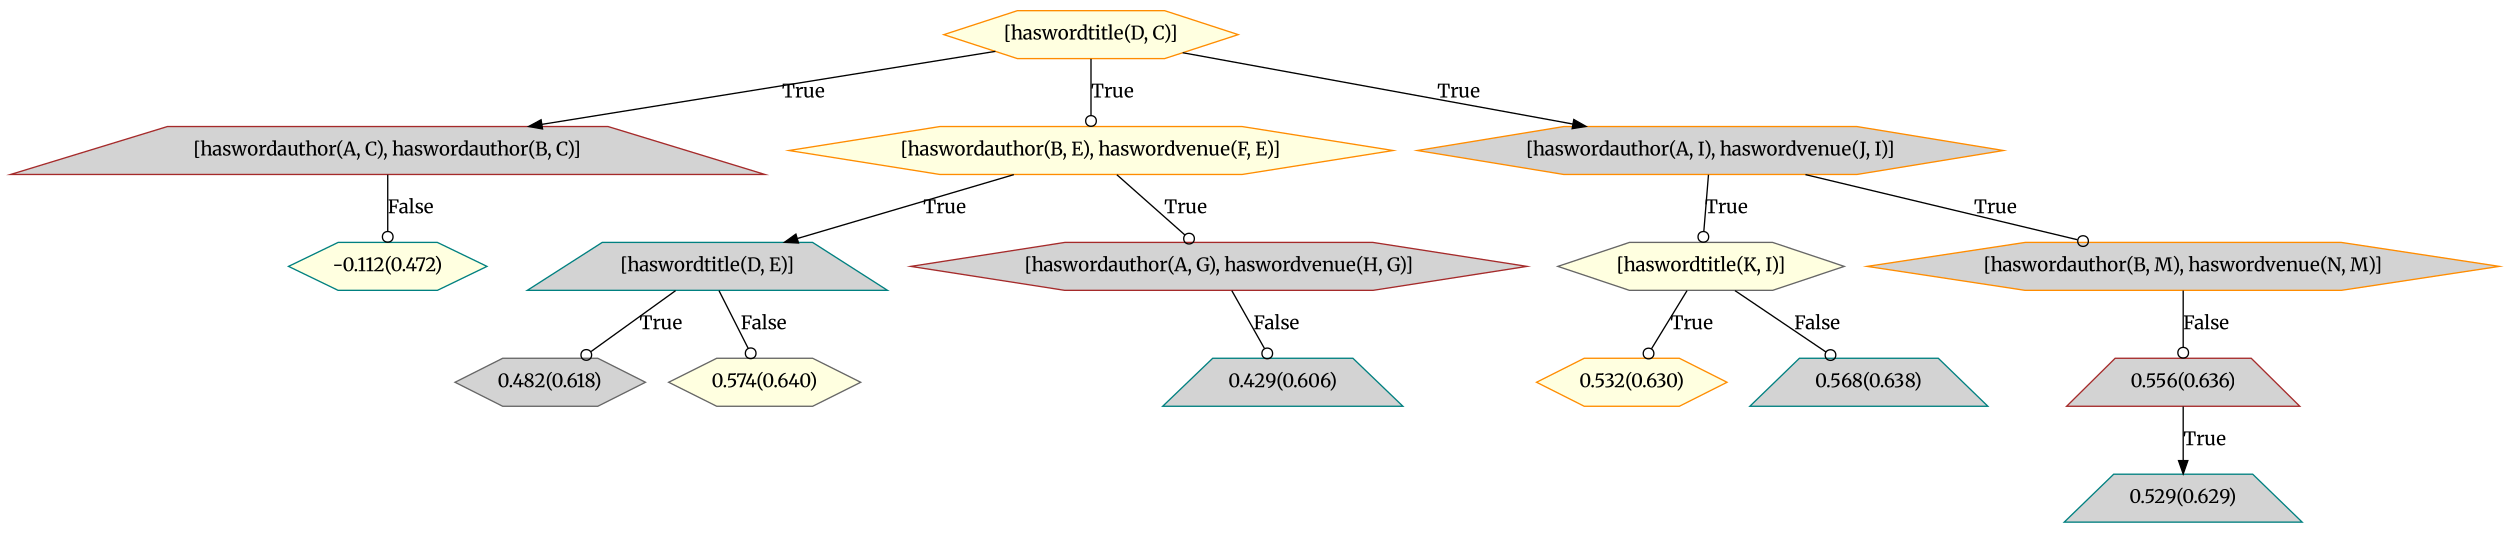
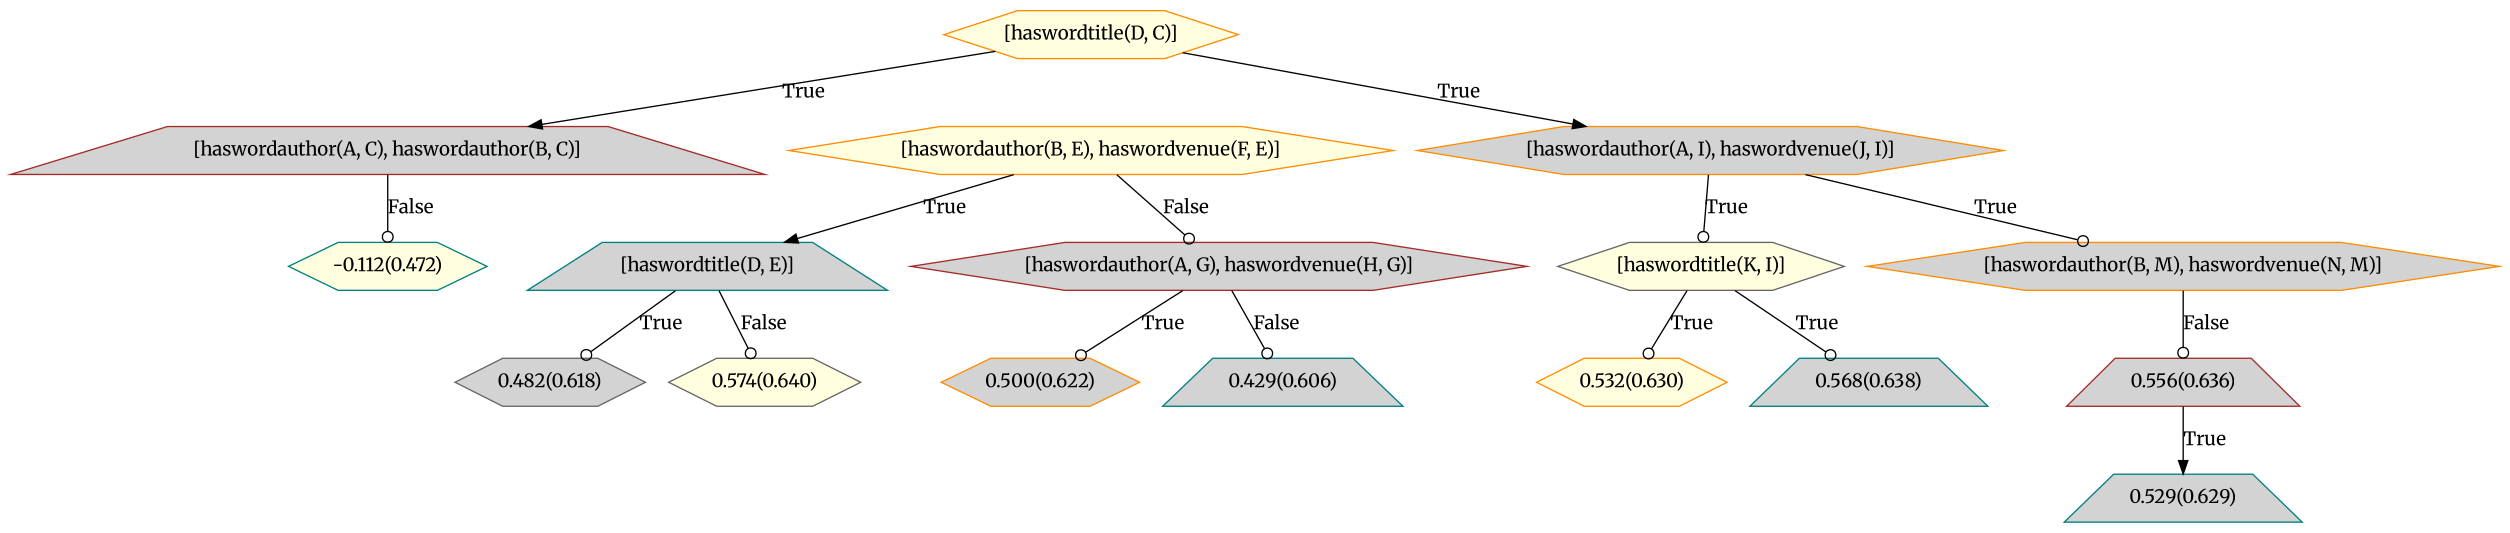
edge "[haswordtitle(D, C)]" -> "[haswordauthor(B, E), haswordvenue(F, E)]": removed, label "True"
edge "[haswordauthor(B, E), haswordvenue(F, E)]" -> "[haswordauthor(A, G), haswordvenue(H, G)]": label "True" -> "False"
edge "[haswordtitle(K, I)]" -> "0.568(0.638)": label "False" -> "True"
node "0.500(0.622)": added
